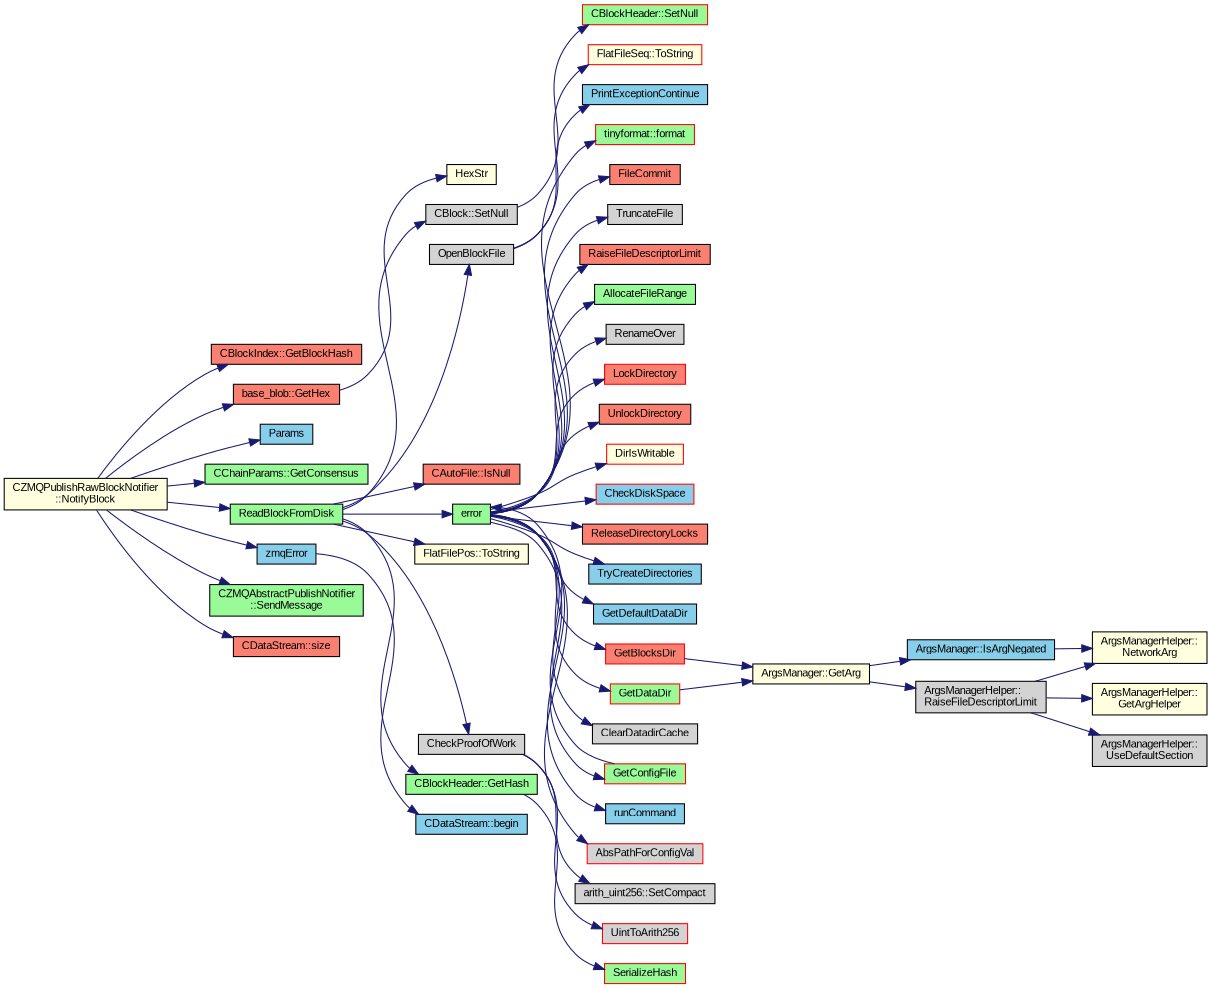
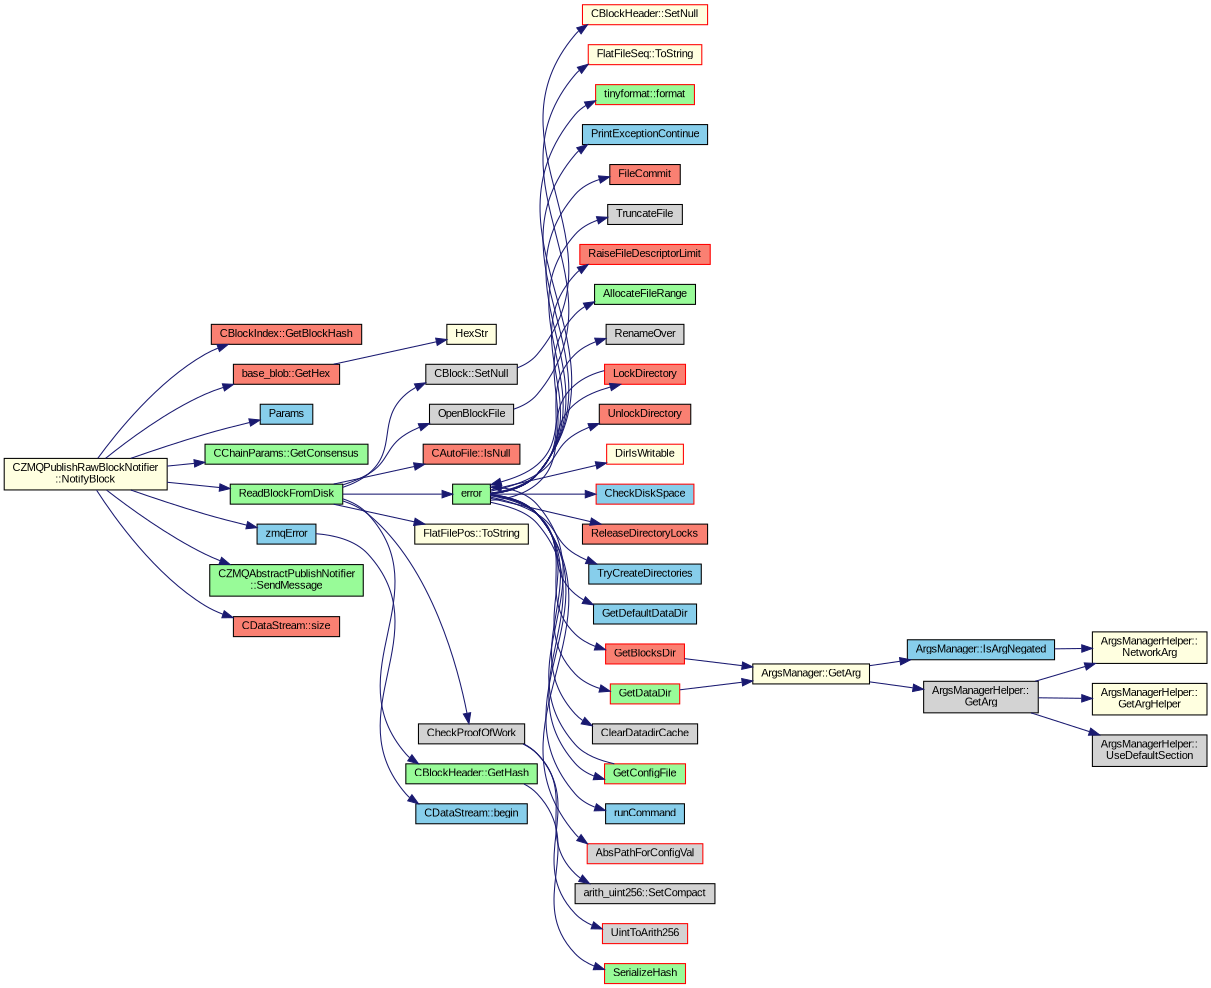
node "CBlockHeader::SetNull": fillcolor palegreen -> lightyellow
edge "OpenBlockFile" -> "PrintExceptionContinue": now "error" -> "PrintExceptionContinue"
node "RaiseFileDescriptorLimit": color black -> red
edge "LockDirectory" -> "error": added
node "ArgsManagerHelper:: RaiseFileDescriptorLimit": label "ArgsManagerHelper:: RaiseFileDescriptorLimit" -> "ArgsManagerHelper:: GetArg"
